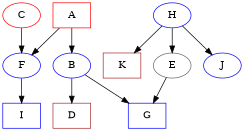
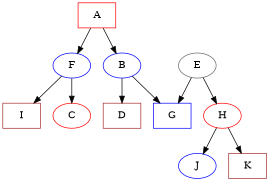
node "H": color blue -> red
edge "C" -> "F": reversed
edge "H" -> "E": reversed
node "I": color blue -> brown
